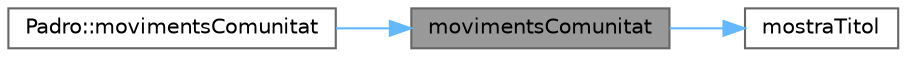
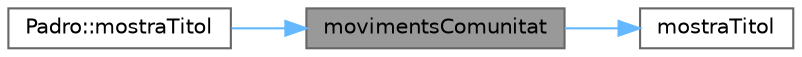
node "Padro::movimentsComunitat": label "Padro::movimentsComunitat" -> "Padro::mostraTitol"
